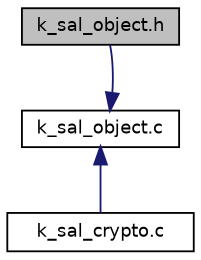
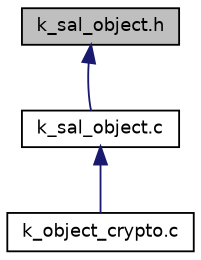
edge "k_sal_object.h" -> "k_sal_object.c": reversed
node "k_sal_crypto.c": label "k_sal_crypto.c" -> "k_object_crypto.c"
